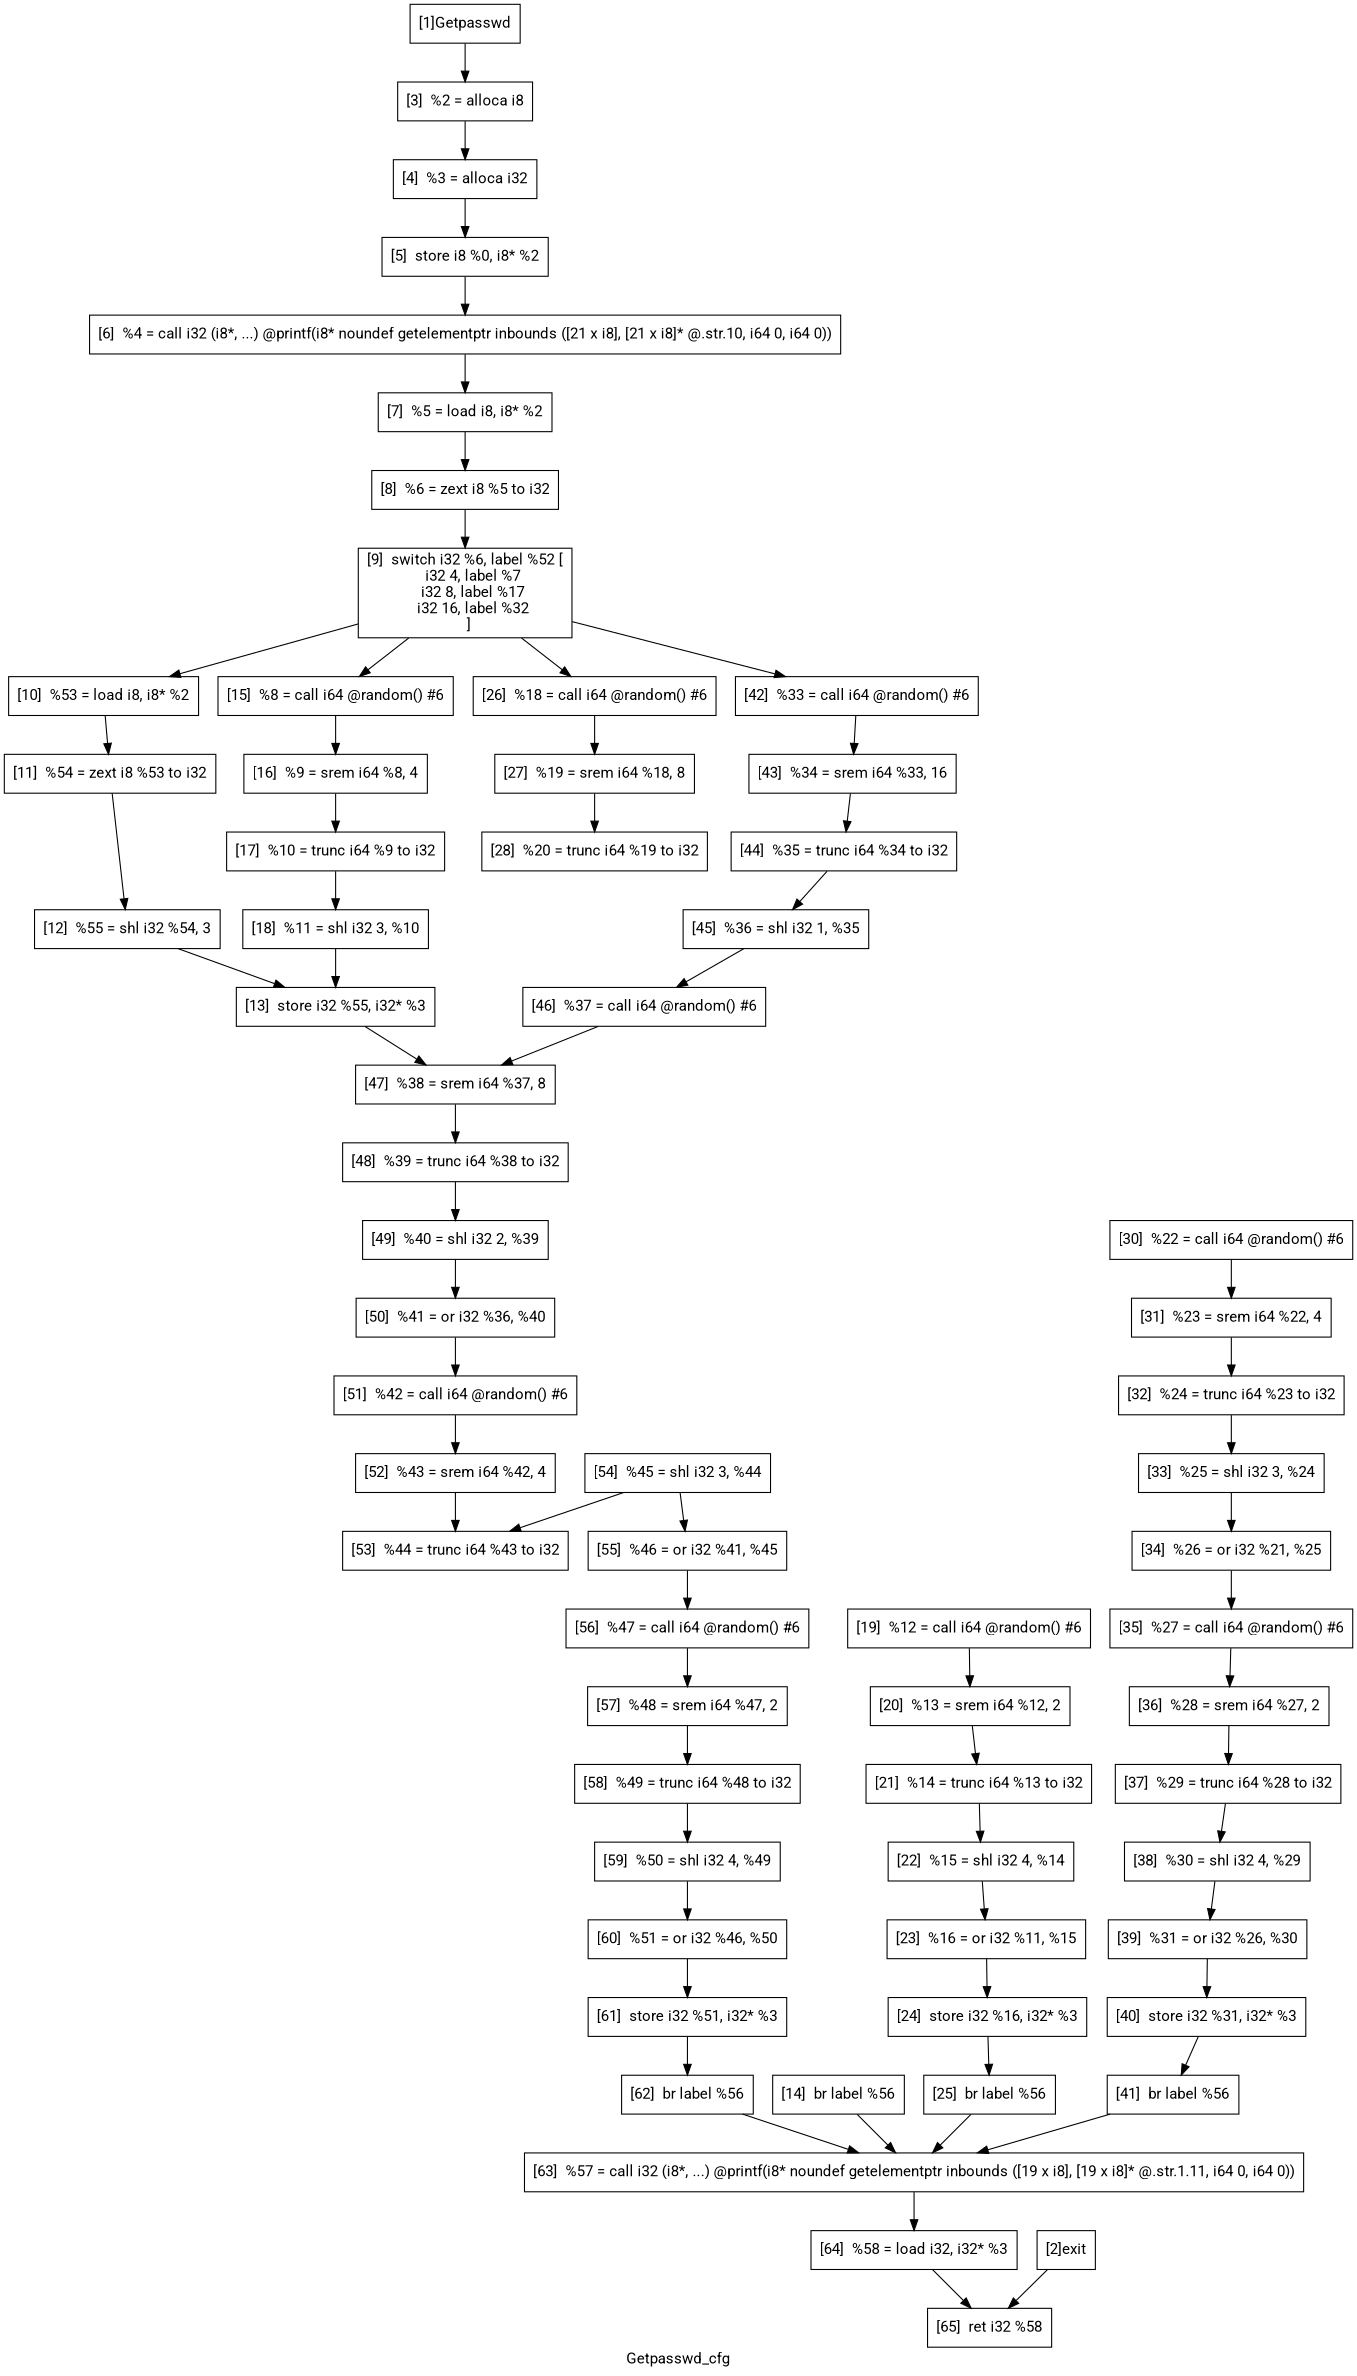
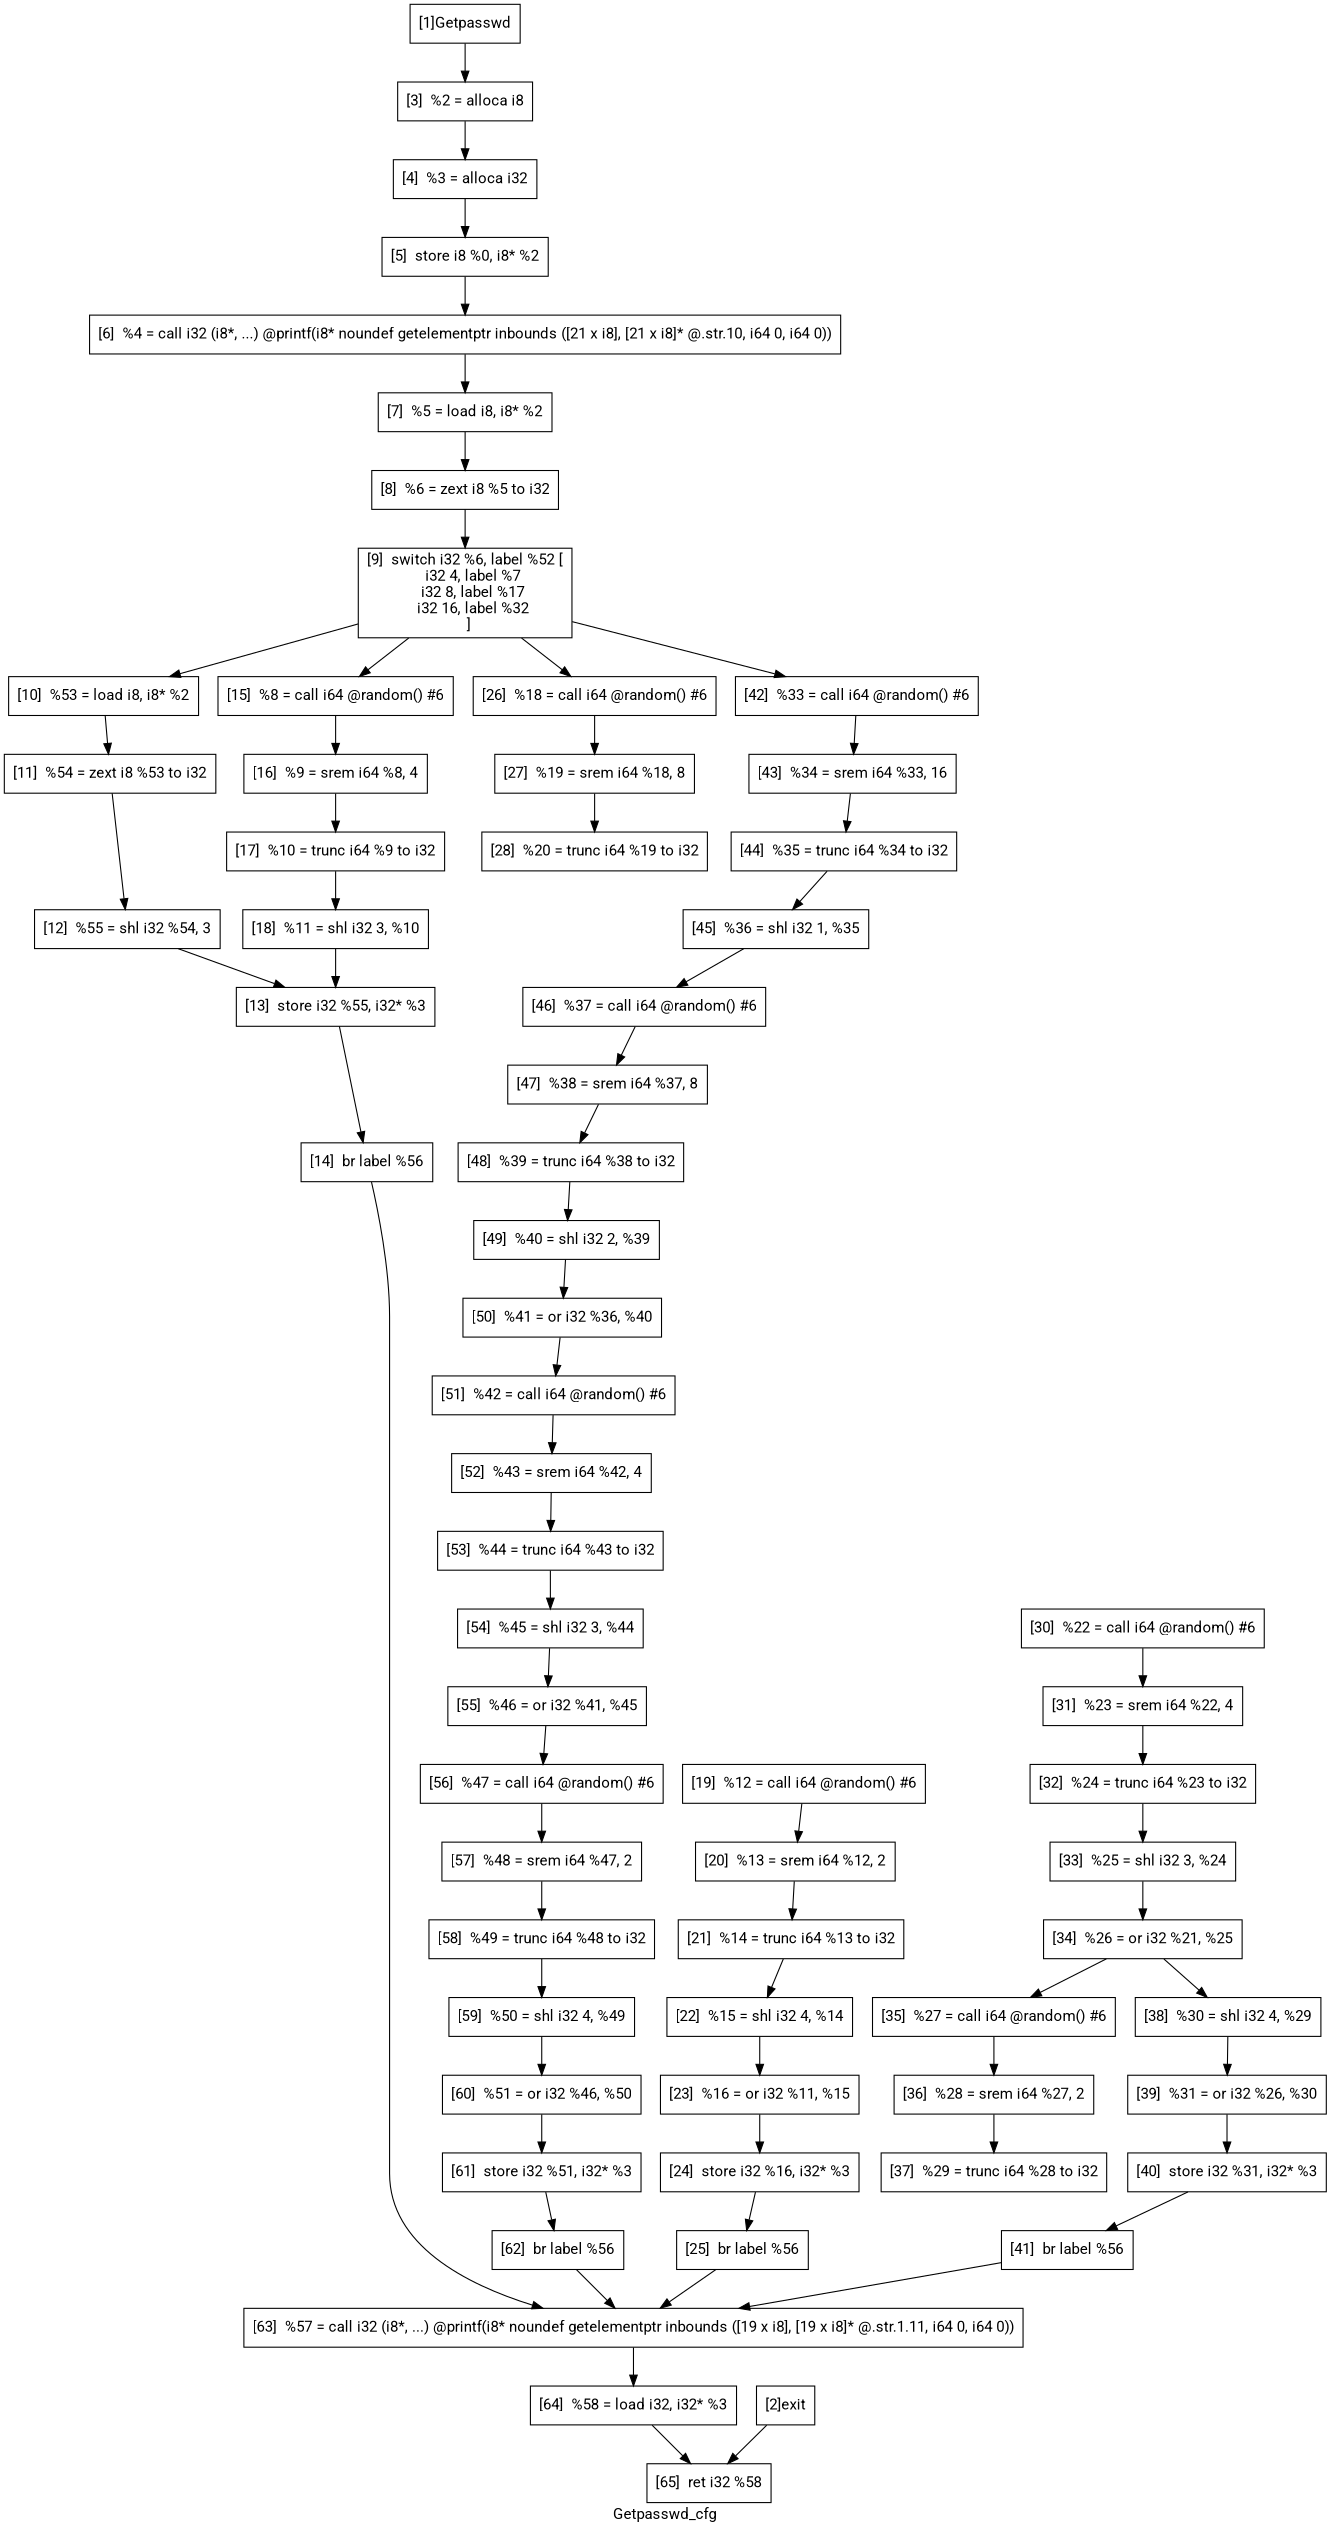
edge "[13]  store i32 %55, i32* %3" -> "[47]  %38 = srem i64 %37, 8": now "[13]  store i32 %55, i32* %3" -> "[14]  br label %56"
edge "[54]  %45 = shl i32 3, %44" -> "[53]  %44 = trunc i64 %43 to i32": reversed
edge "[37]  %29 = trunc i64 %28 to i32" -> "[38]  %30 = shl i32 4, %29": now "[34]  %26 = or i32 %21, %25" -> "[38]  %30 = shl i32 4, %29"
